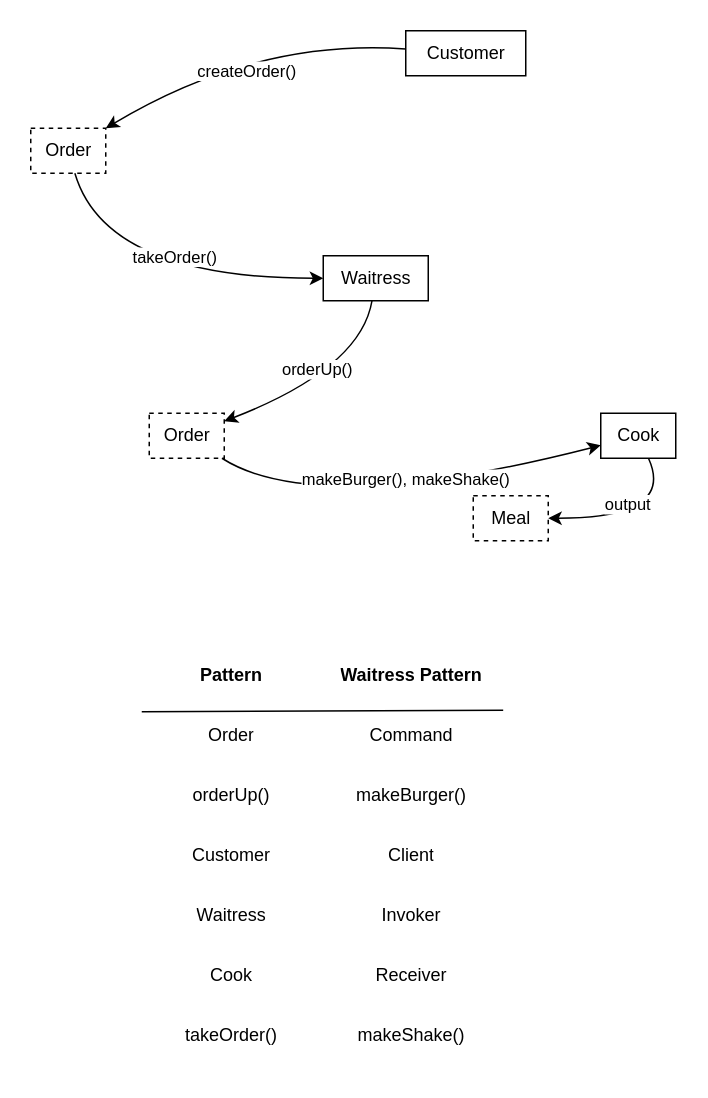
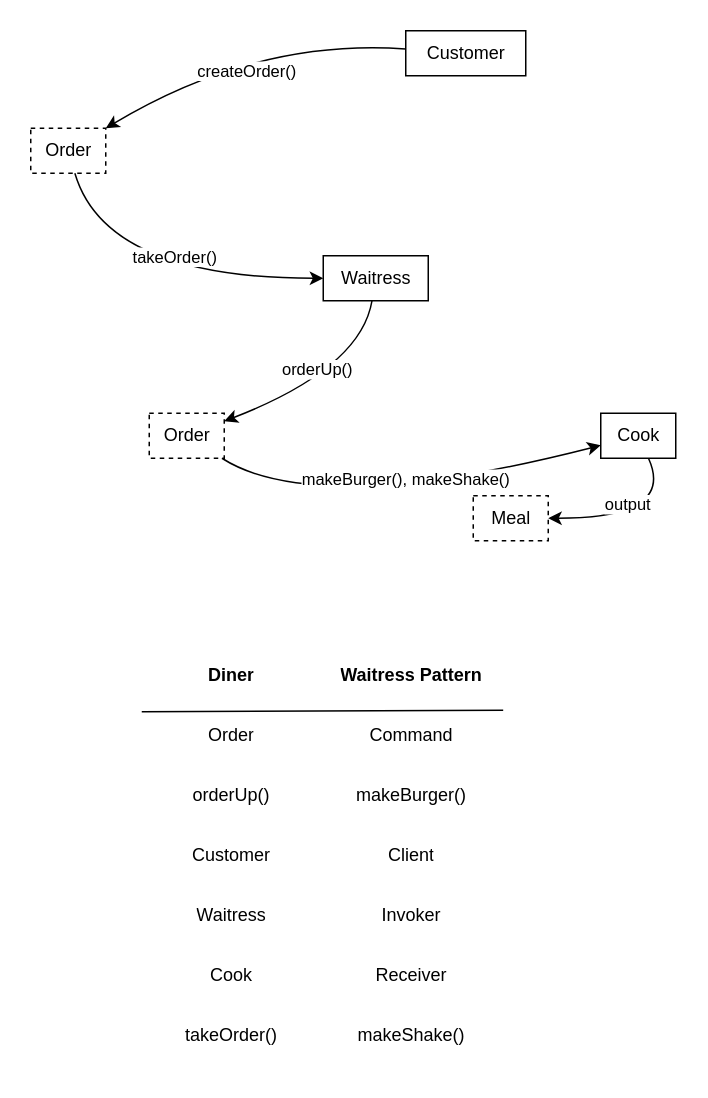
node "Pattern": label "Pattern" -> "Diner"
